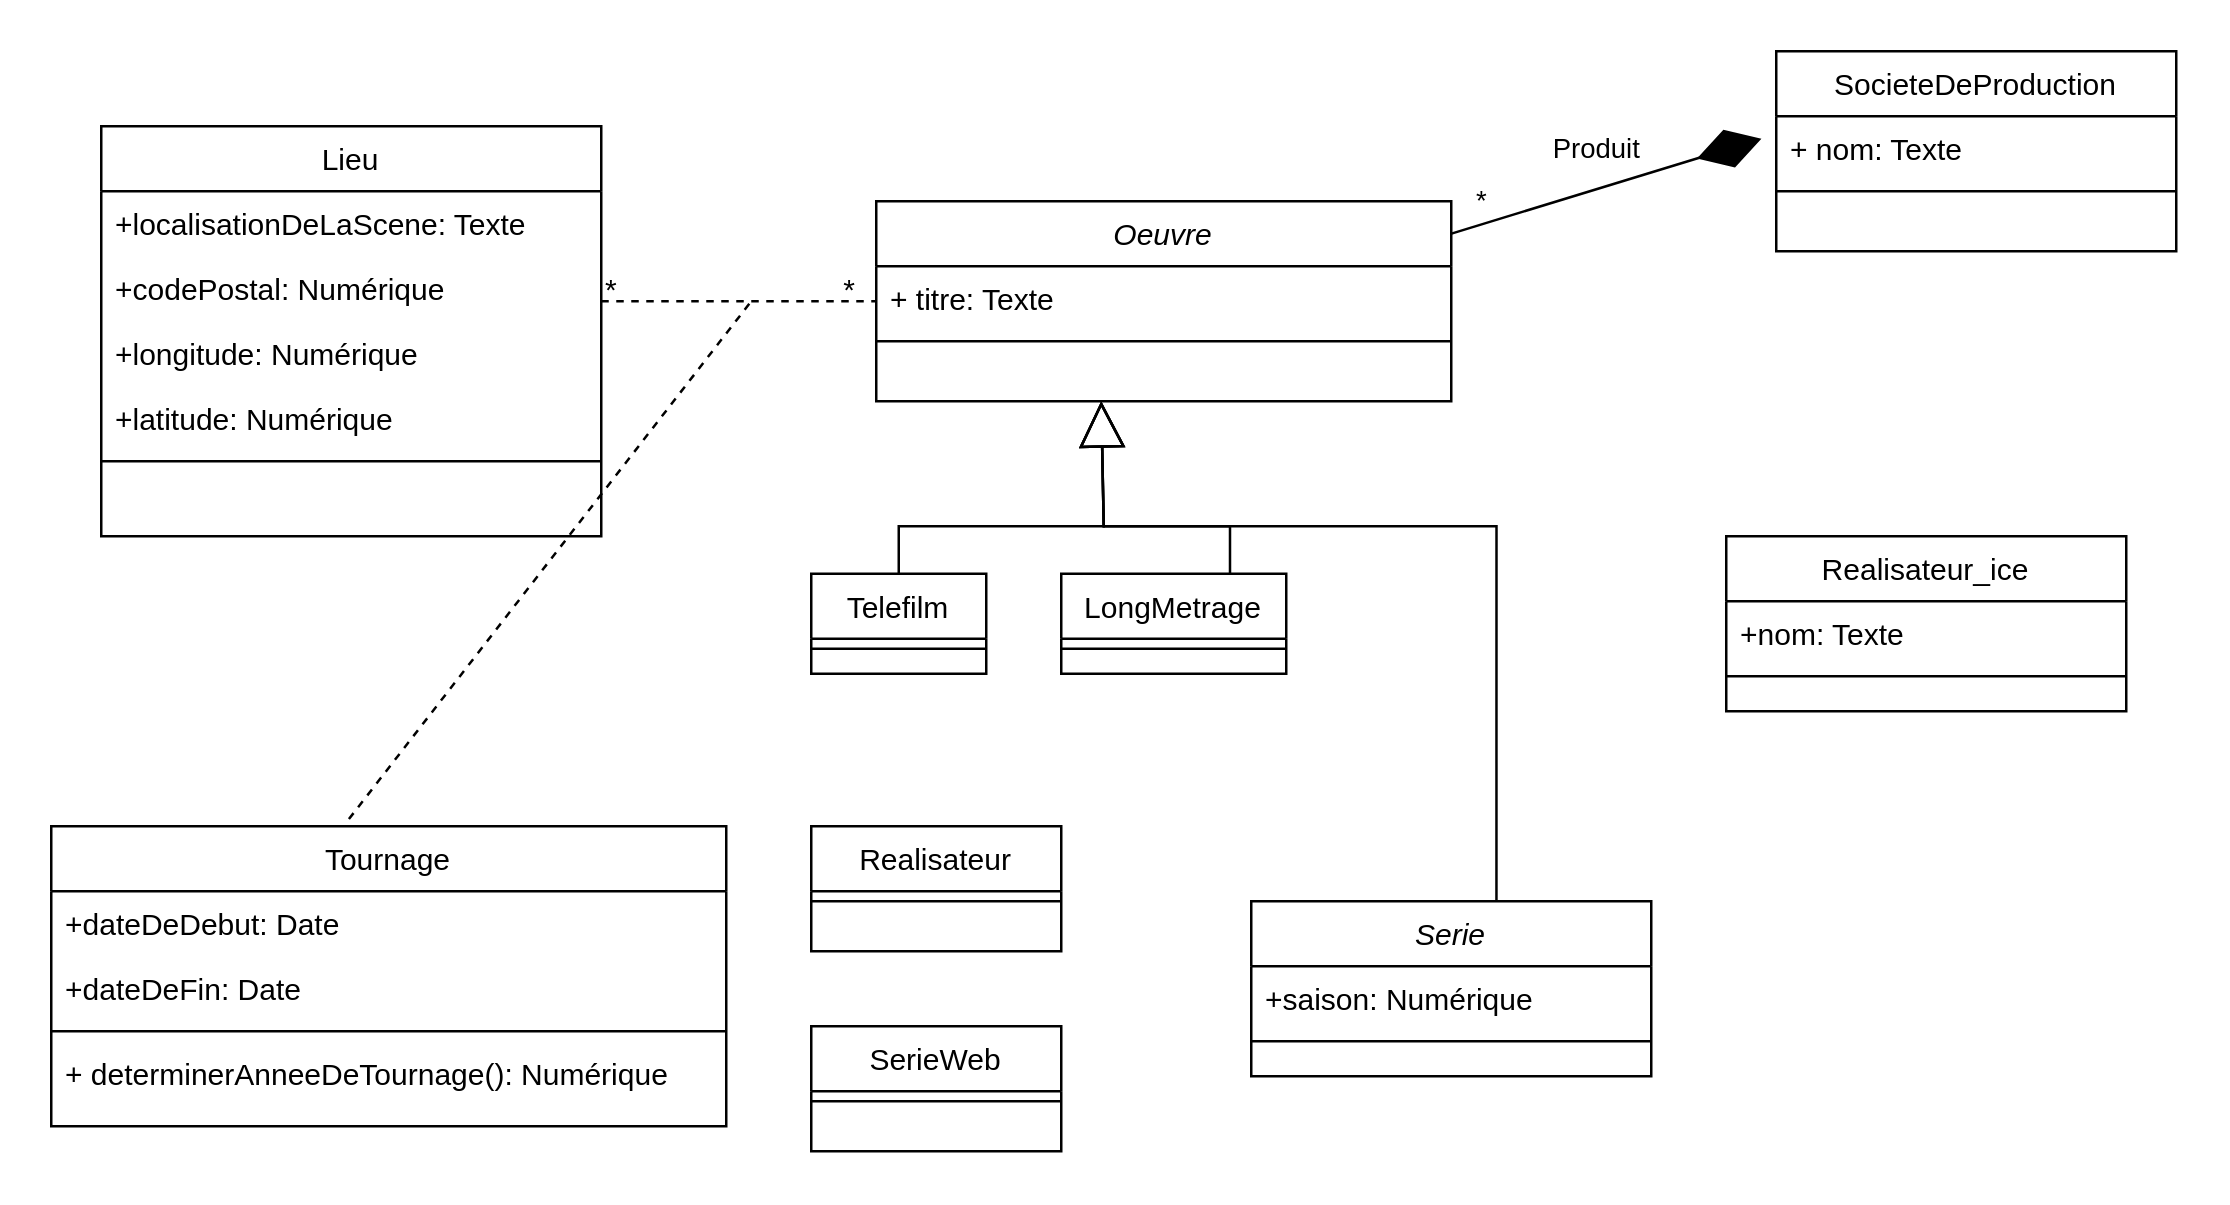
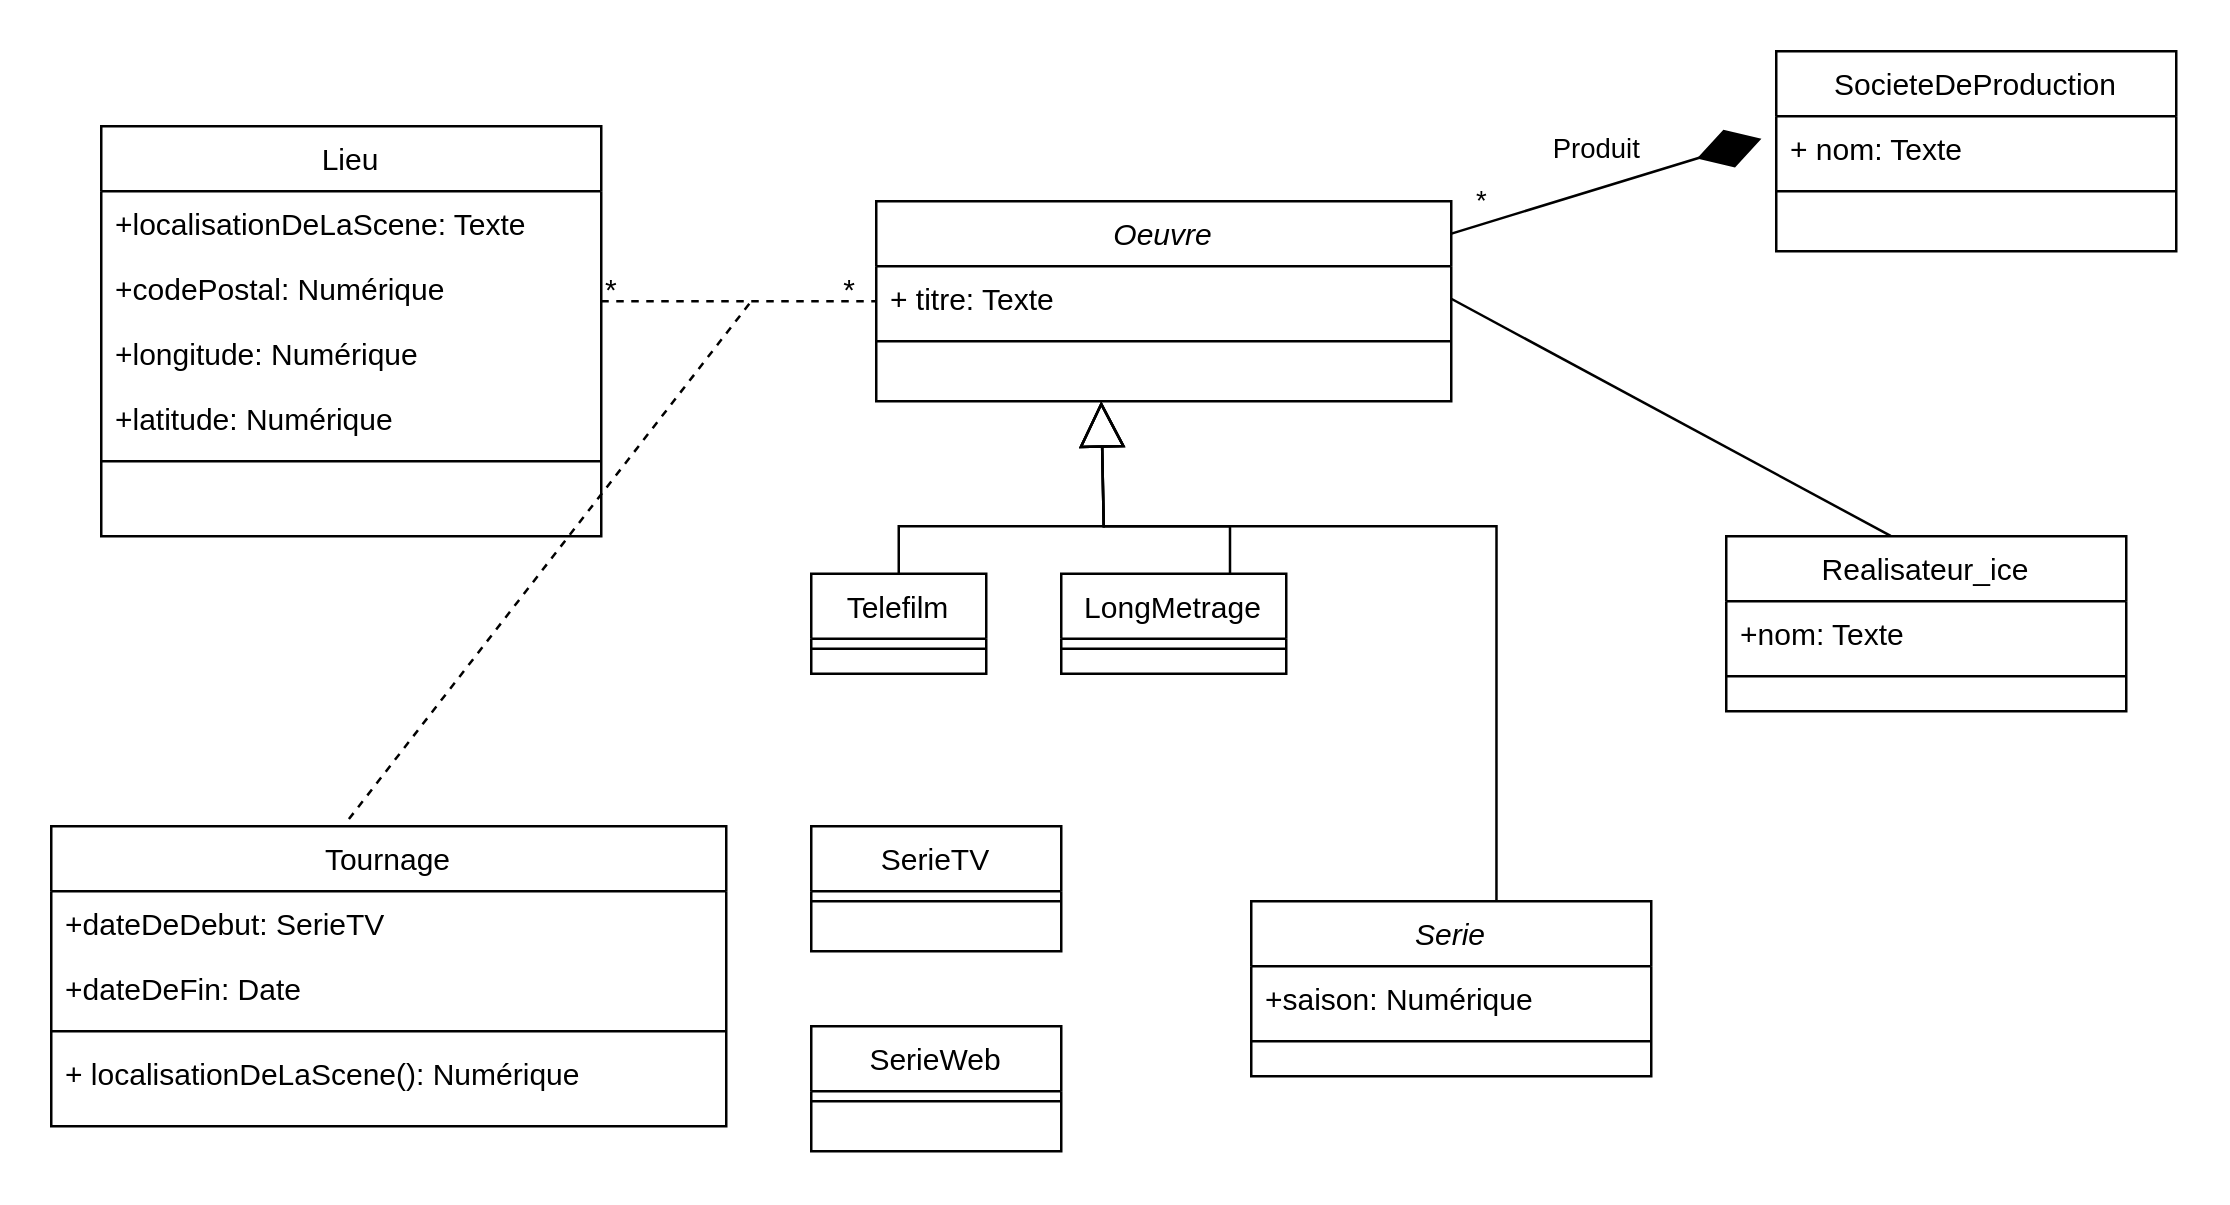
edge "+ titre: Texte" -- "Realisateur_ice": added
node "Realisateur": label "Realisateur" -> "SerieTV"
node "+dateDeDebut: Date": label "+dateDeDebut: Date" -> "+dateDeDebut: SerieTV"
node "+ determinerAnneeDeTournage(): Numérique": label "+ determinerAnneeDeTournage(): Numérique" -> "+ localisationDeLaScene(): Numérique"
